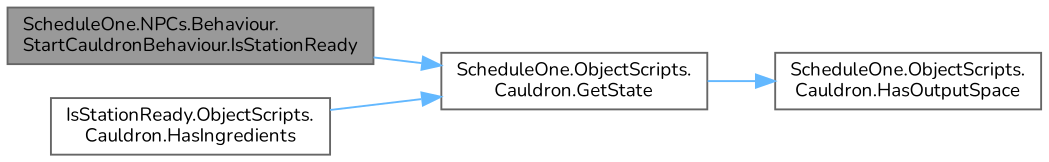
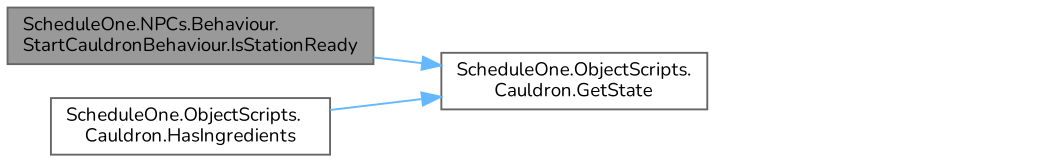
node "ScheduleOne.ObjectScripts. Cauldron.HasOutputSpace": removed
node "IsStationReady.ObjectScripts. Cauldron.HasIngredients": label "IsStationReady.ObjectScripts. Cauldron.HasIngredients" -> "ScheduleOne.ObjectScripts. Cauldron.HasIngredients"
